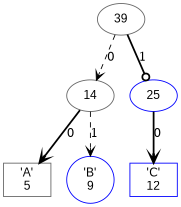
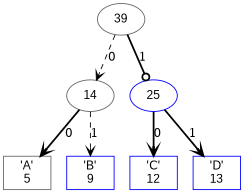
node "'D' 13": added
node "'B' 9": shape ellipse -> box
